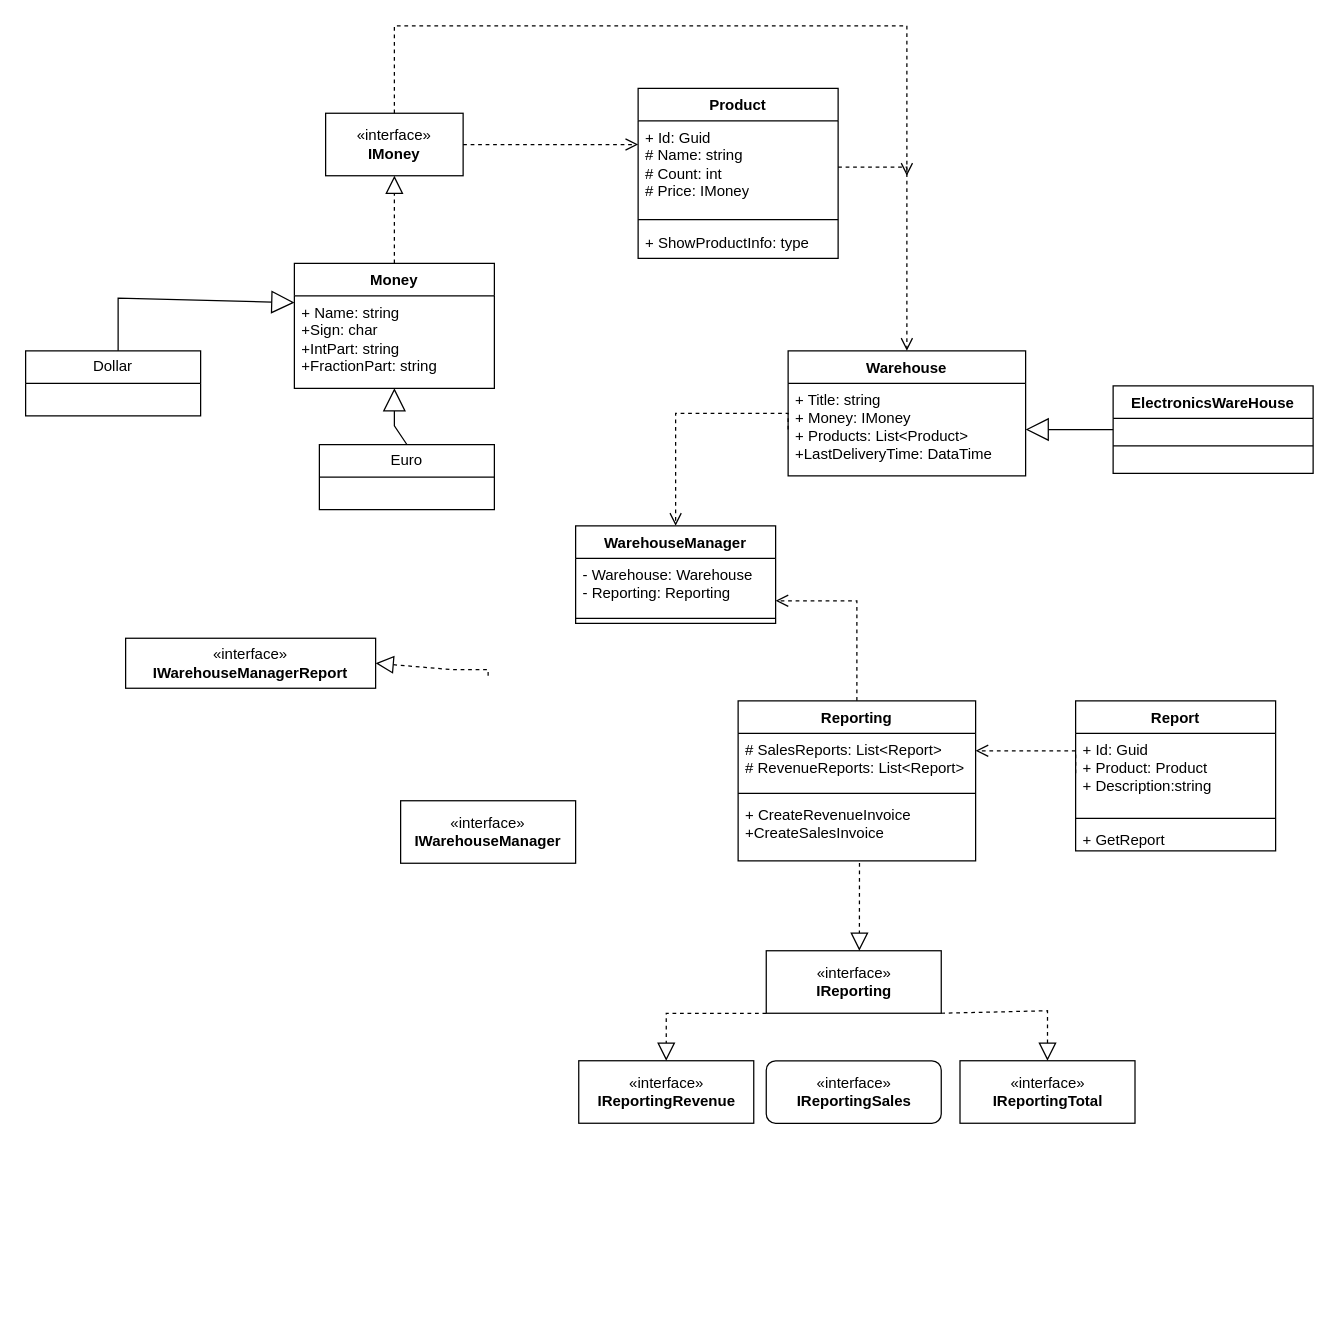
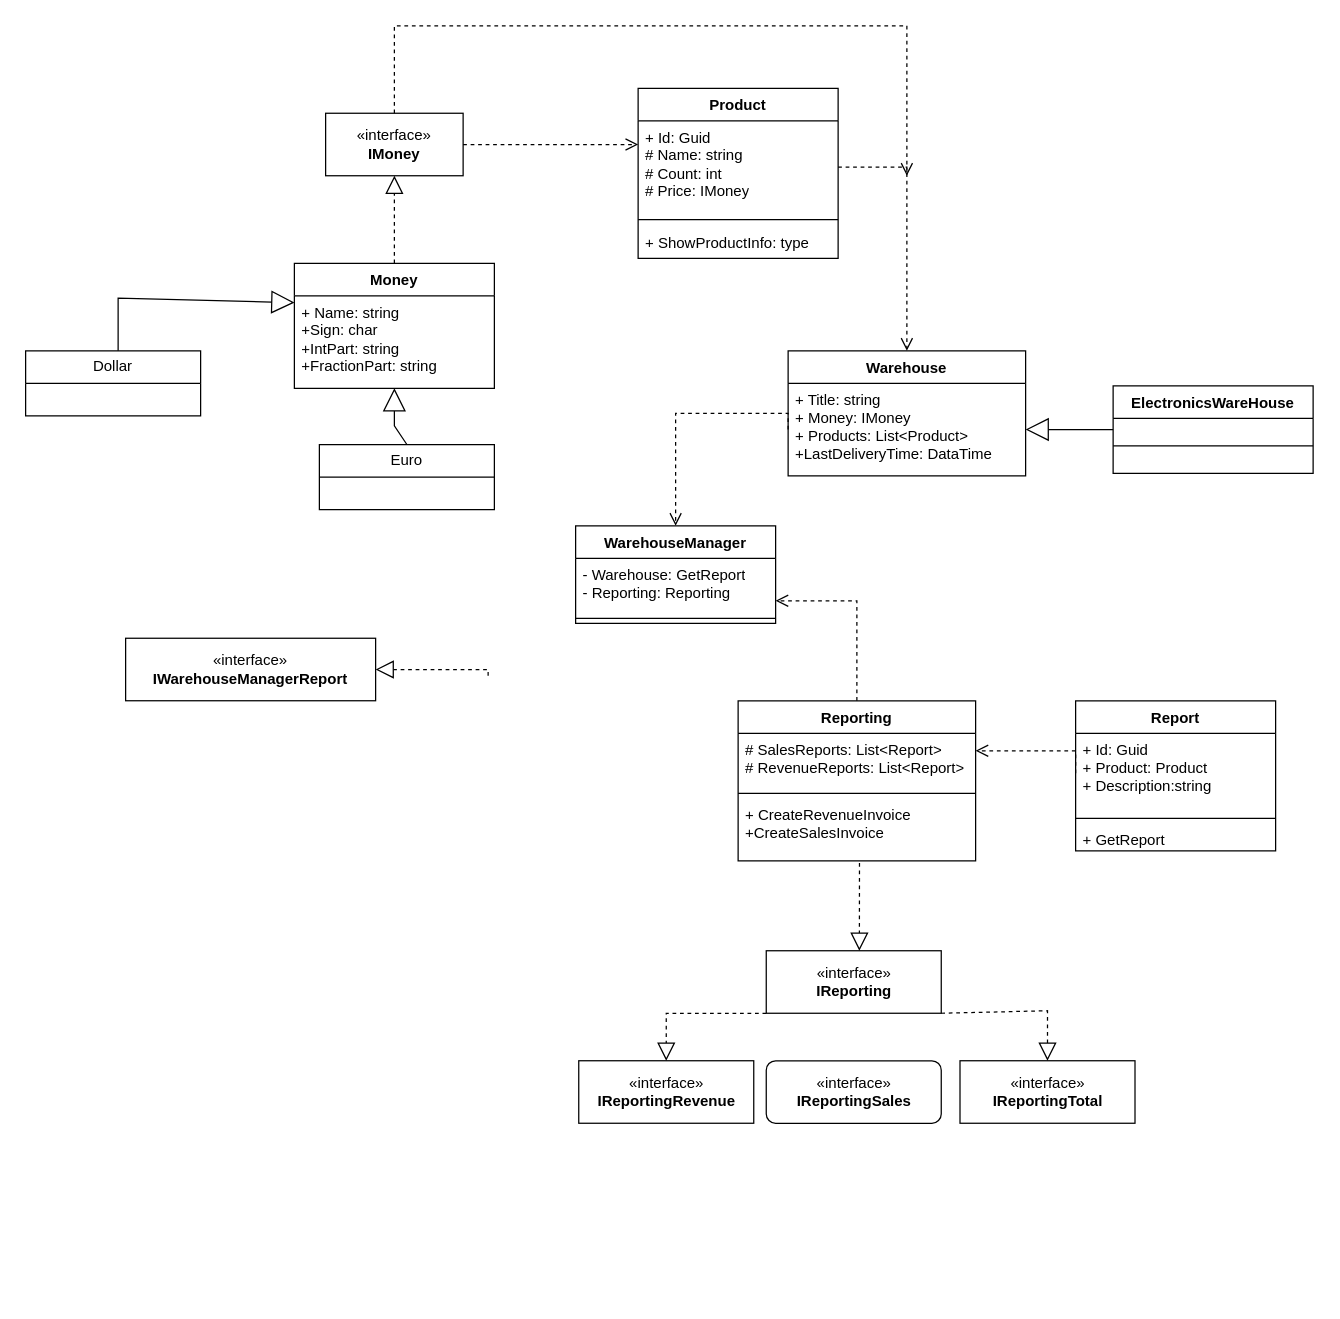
node "- Warehouse: Warehouse- Reporting: Reporting": label "- Warehouse: Warehouse- Reporting: Reporting" -> "- Warehouse: GetReport- Reporting: Reporting"
node "«interface» IWarehouseManagerReport": size 250x50 -> 250x63
node "«interface» IWarehouseManager": removed
